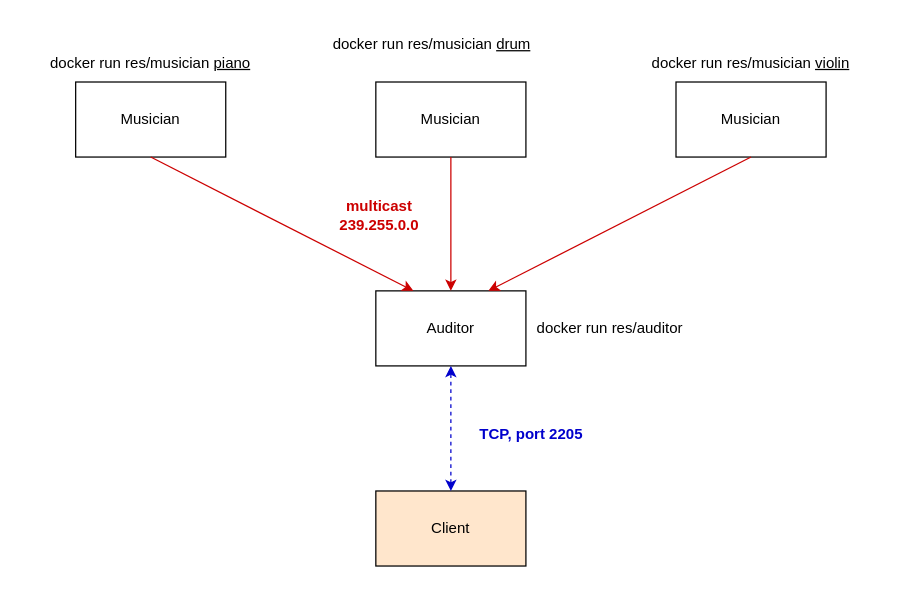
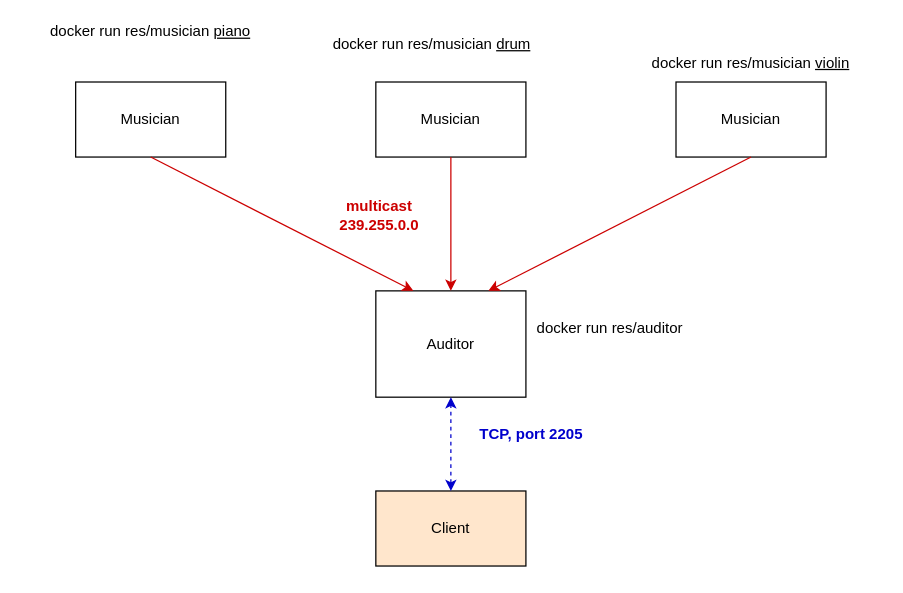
node "docker run res/musician piano": moved (151, 63) -> (151, 32)
node "Auditor": size 150x75 -> 150x106
